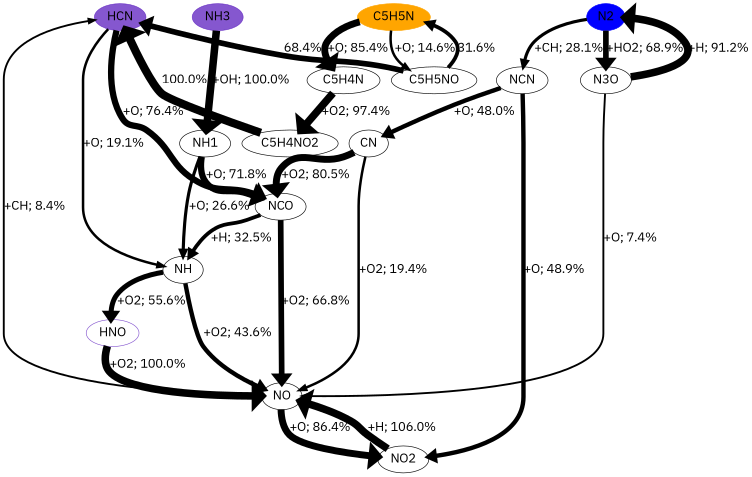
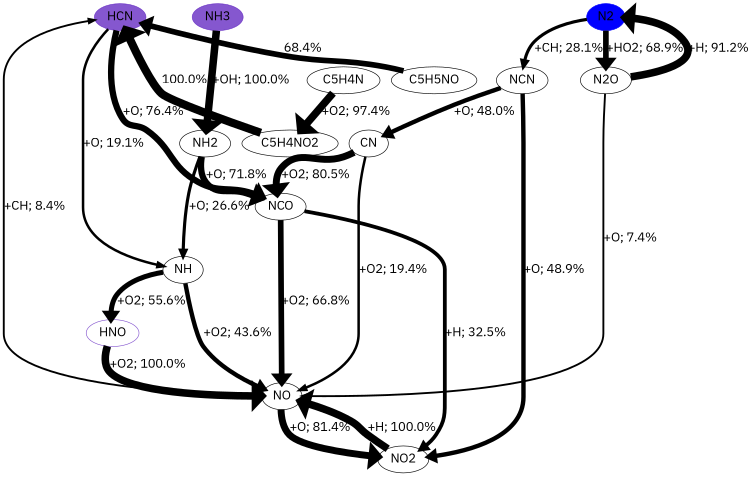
node "C5H5N": removed
node "N3O": label "N3O" -> "N2O"
node "NH1": label "NH1" -> "NH2"
edge "NCO" -> "NH": now "NCO" -> "NO2"
edge "NO" -> "NO2": label "+O; 86.4%" -> "+O; 81.4%"
edge "NO2" -> "NO": label "+H; 106.0%" -> "+H; 100.0%"
